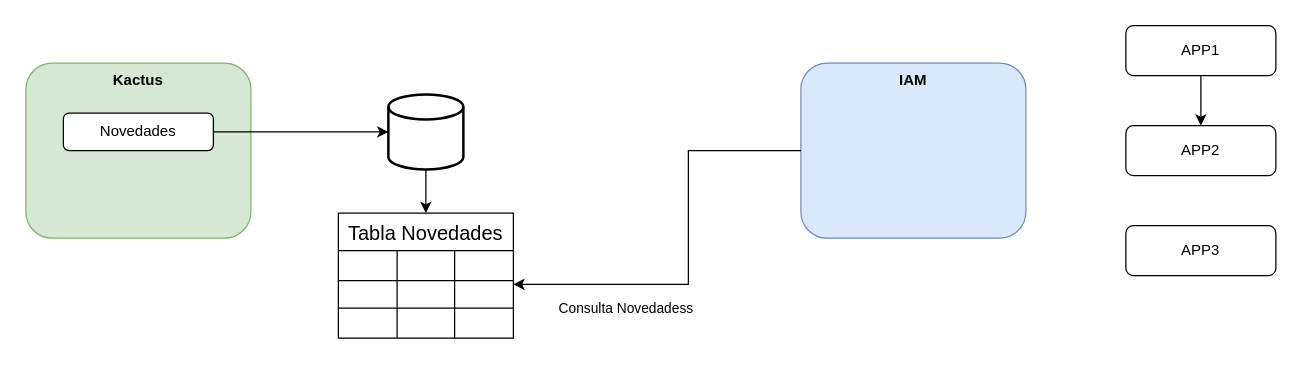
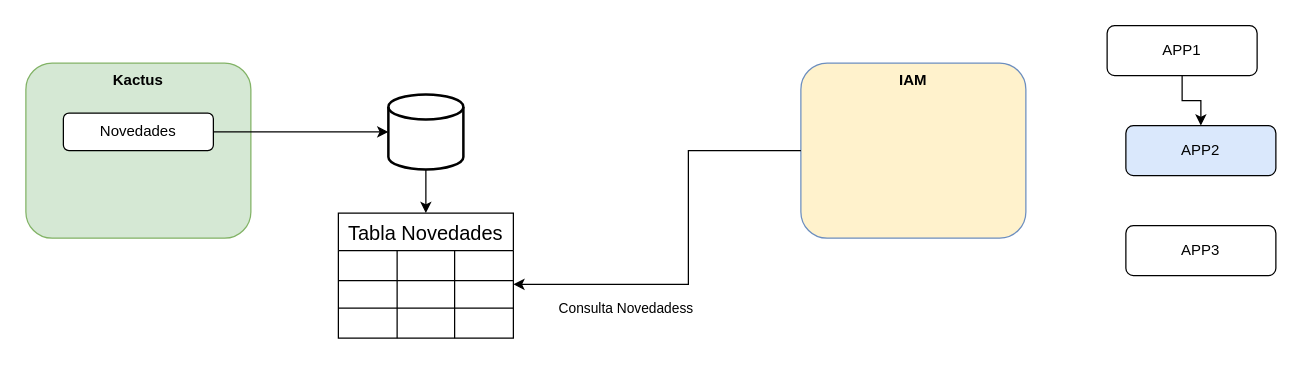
node "APP1": moved (1201, 51) -> (1182, 51)
node "IAM": fillcolor #dae8fc -> #fff2cc
node "APP2": fillcolor #ffffff -> #dae8fc
